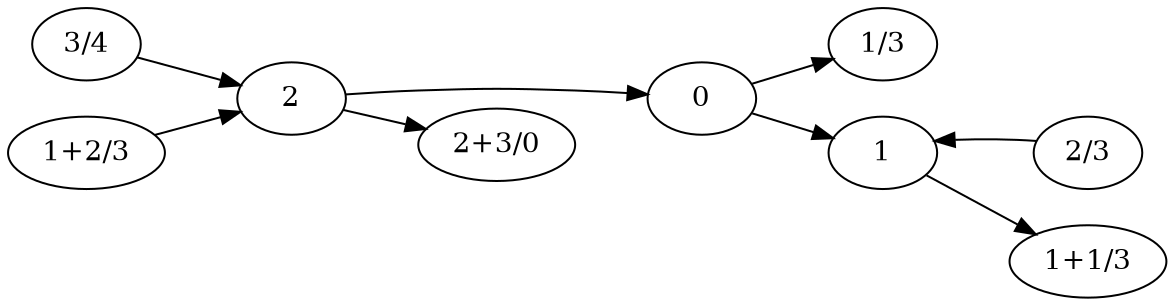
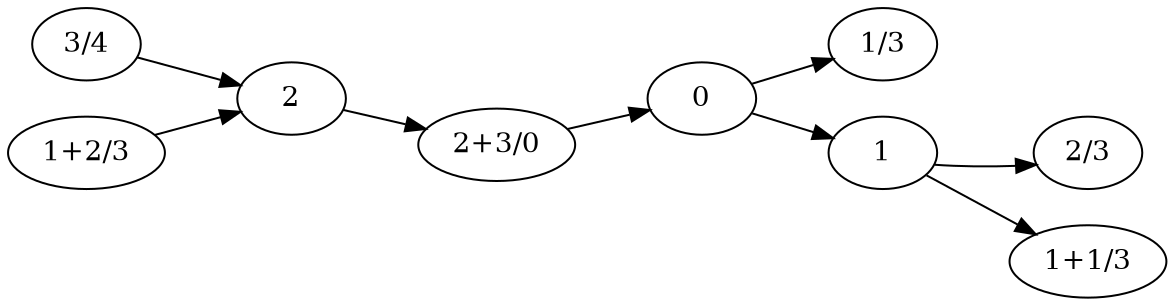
edge "2" -> "0": now "2+3/0" -> "0"
edge "2/3" -> "1": reversed
